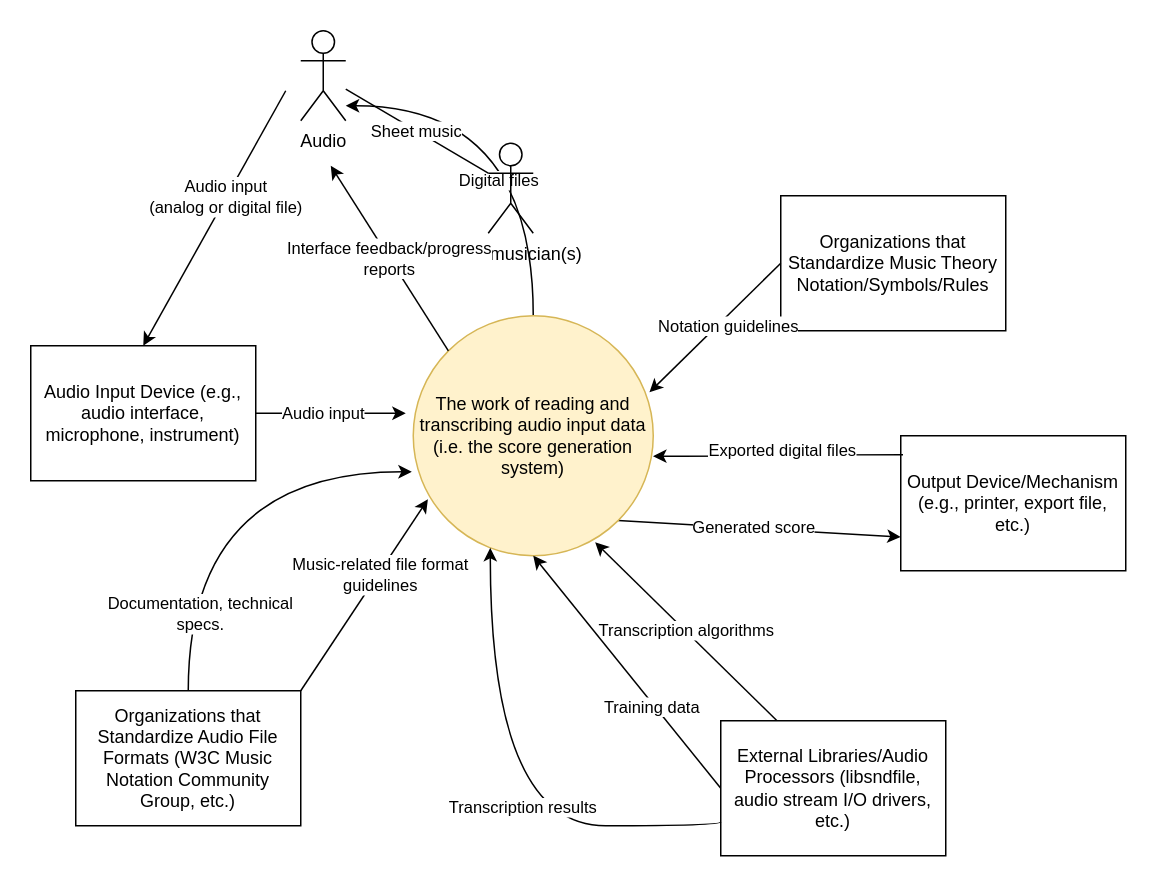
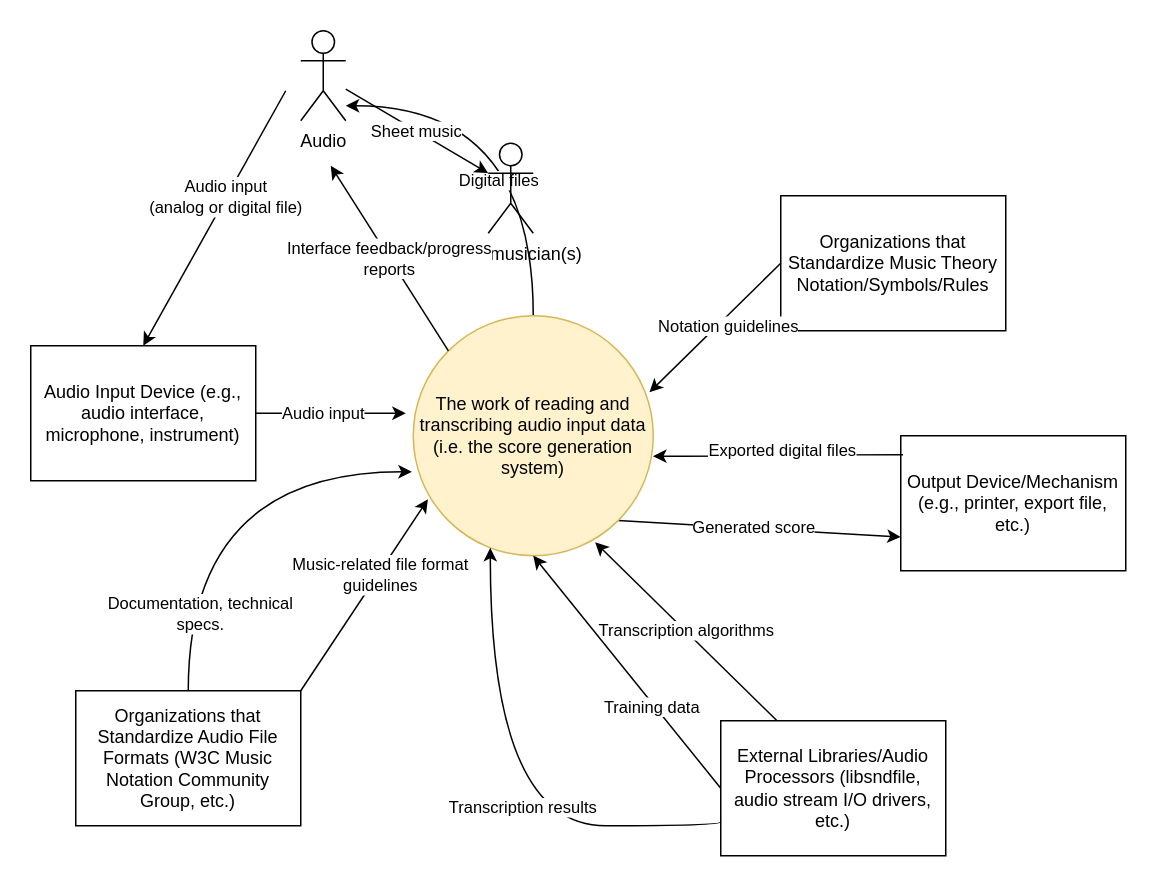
edge "Audio" -- "Other musician(s)": arrowhead none -> classic
